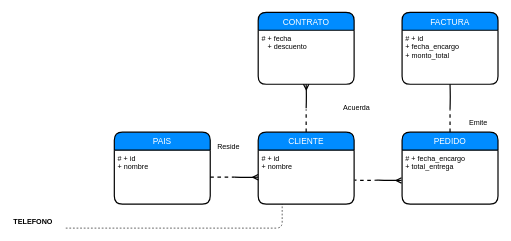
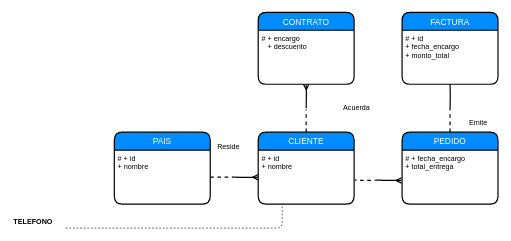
node "# + fecha + descuento": label "# + fecha + descuento" -> "# + encargo + descuento"
